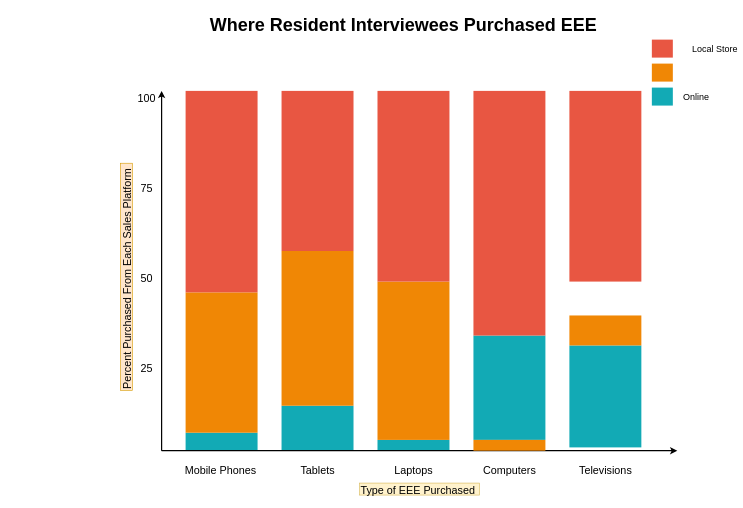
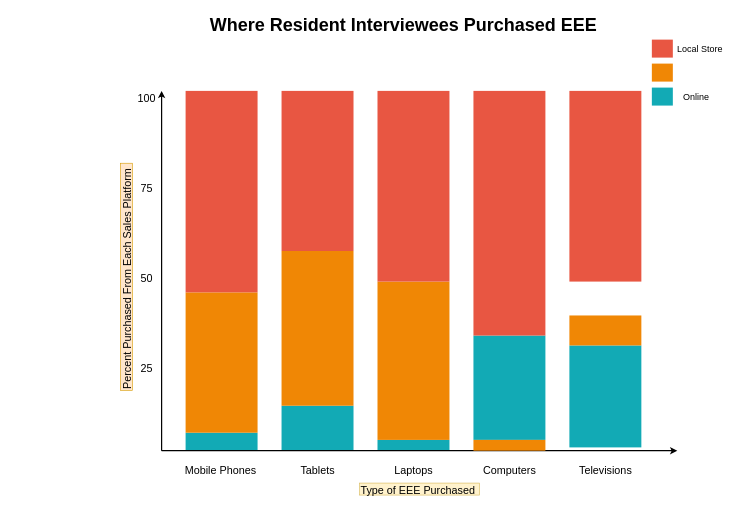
node "Local Store": moved (715, 49) -> (700, 49)
